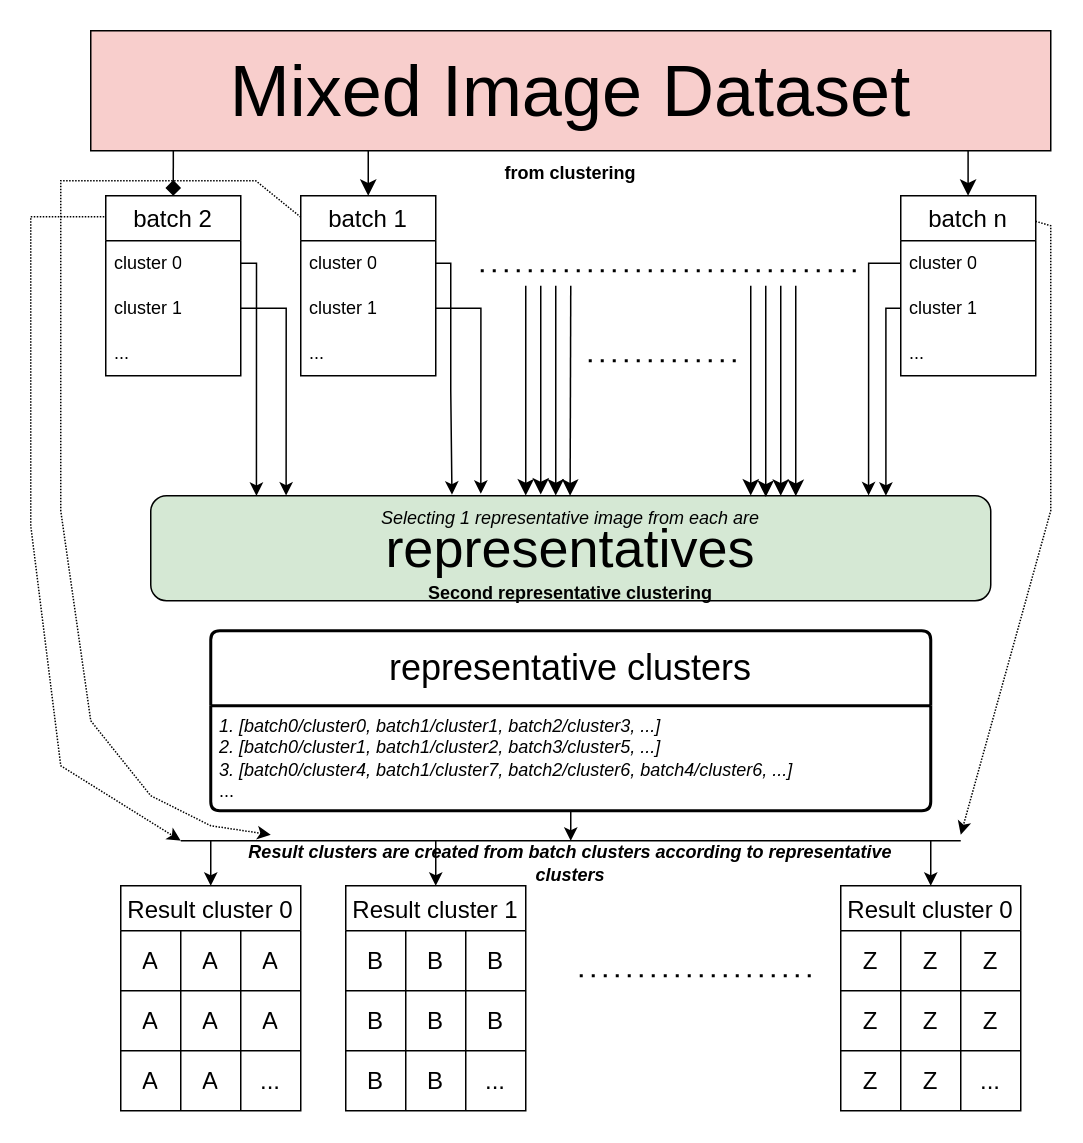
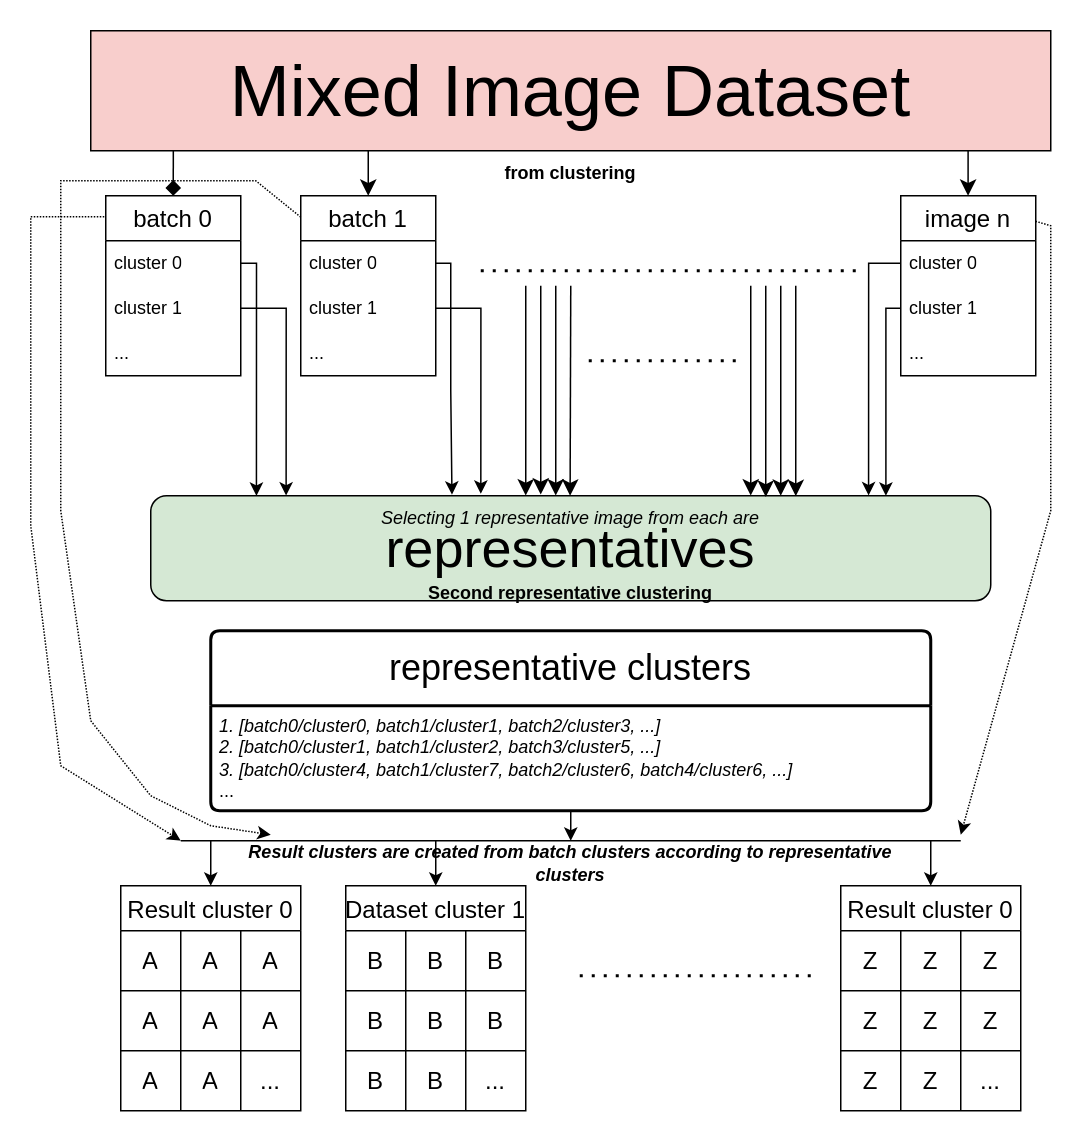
node "batch 2": label "batch 2" -> "batch 0"
node "batch n": label "batch n" -> "image n"
node "Result cluster 1": label "Result cluster 1" -> "Dataset cluster 1"
